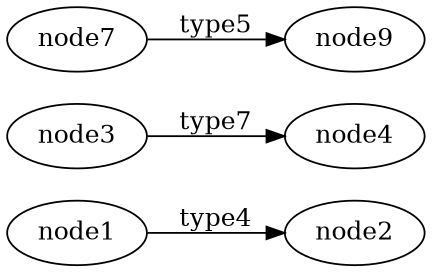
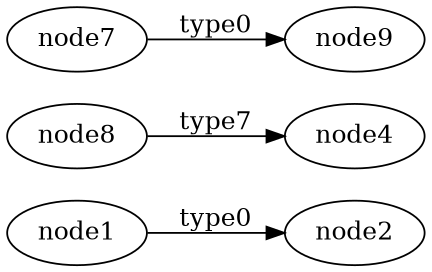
edge "node7" -> "node9": label "type5" -> "type0"
node "node3": label "node3" -> "node8"
edge "node1" -> "node2": label "type4" -> "type0"
